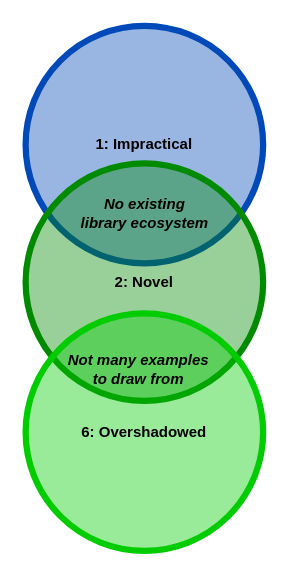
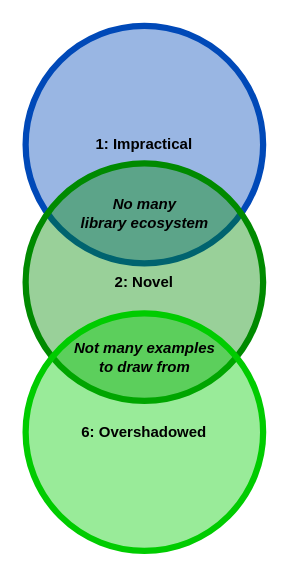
node "No existing library ecosystem": label "No existing library ecosystem" -> "No many library ecosystem"
node "Not many examples to draw from": moved (138, 369) -> (144, 357)
